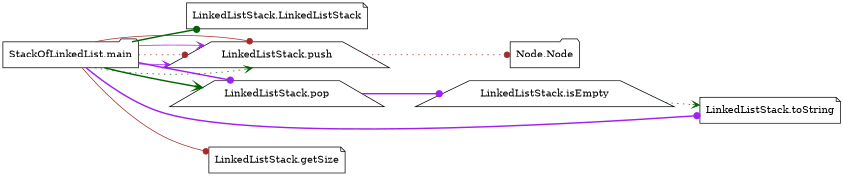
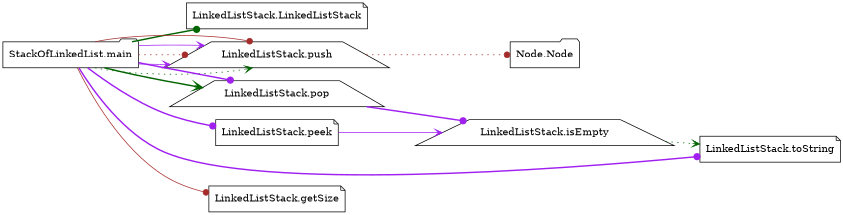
node "LinkedListStack.peek": added
